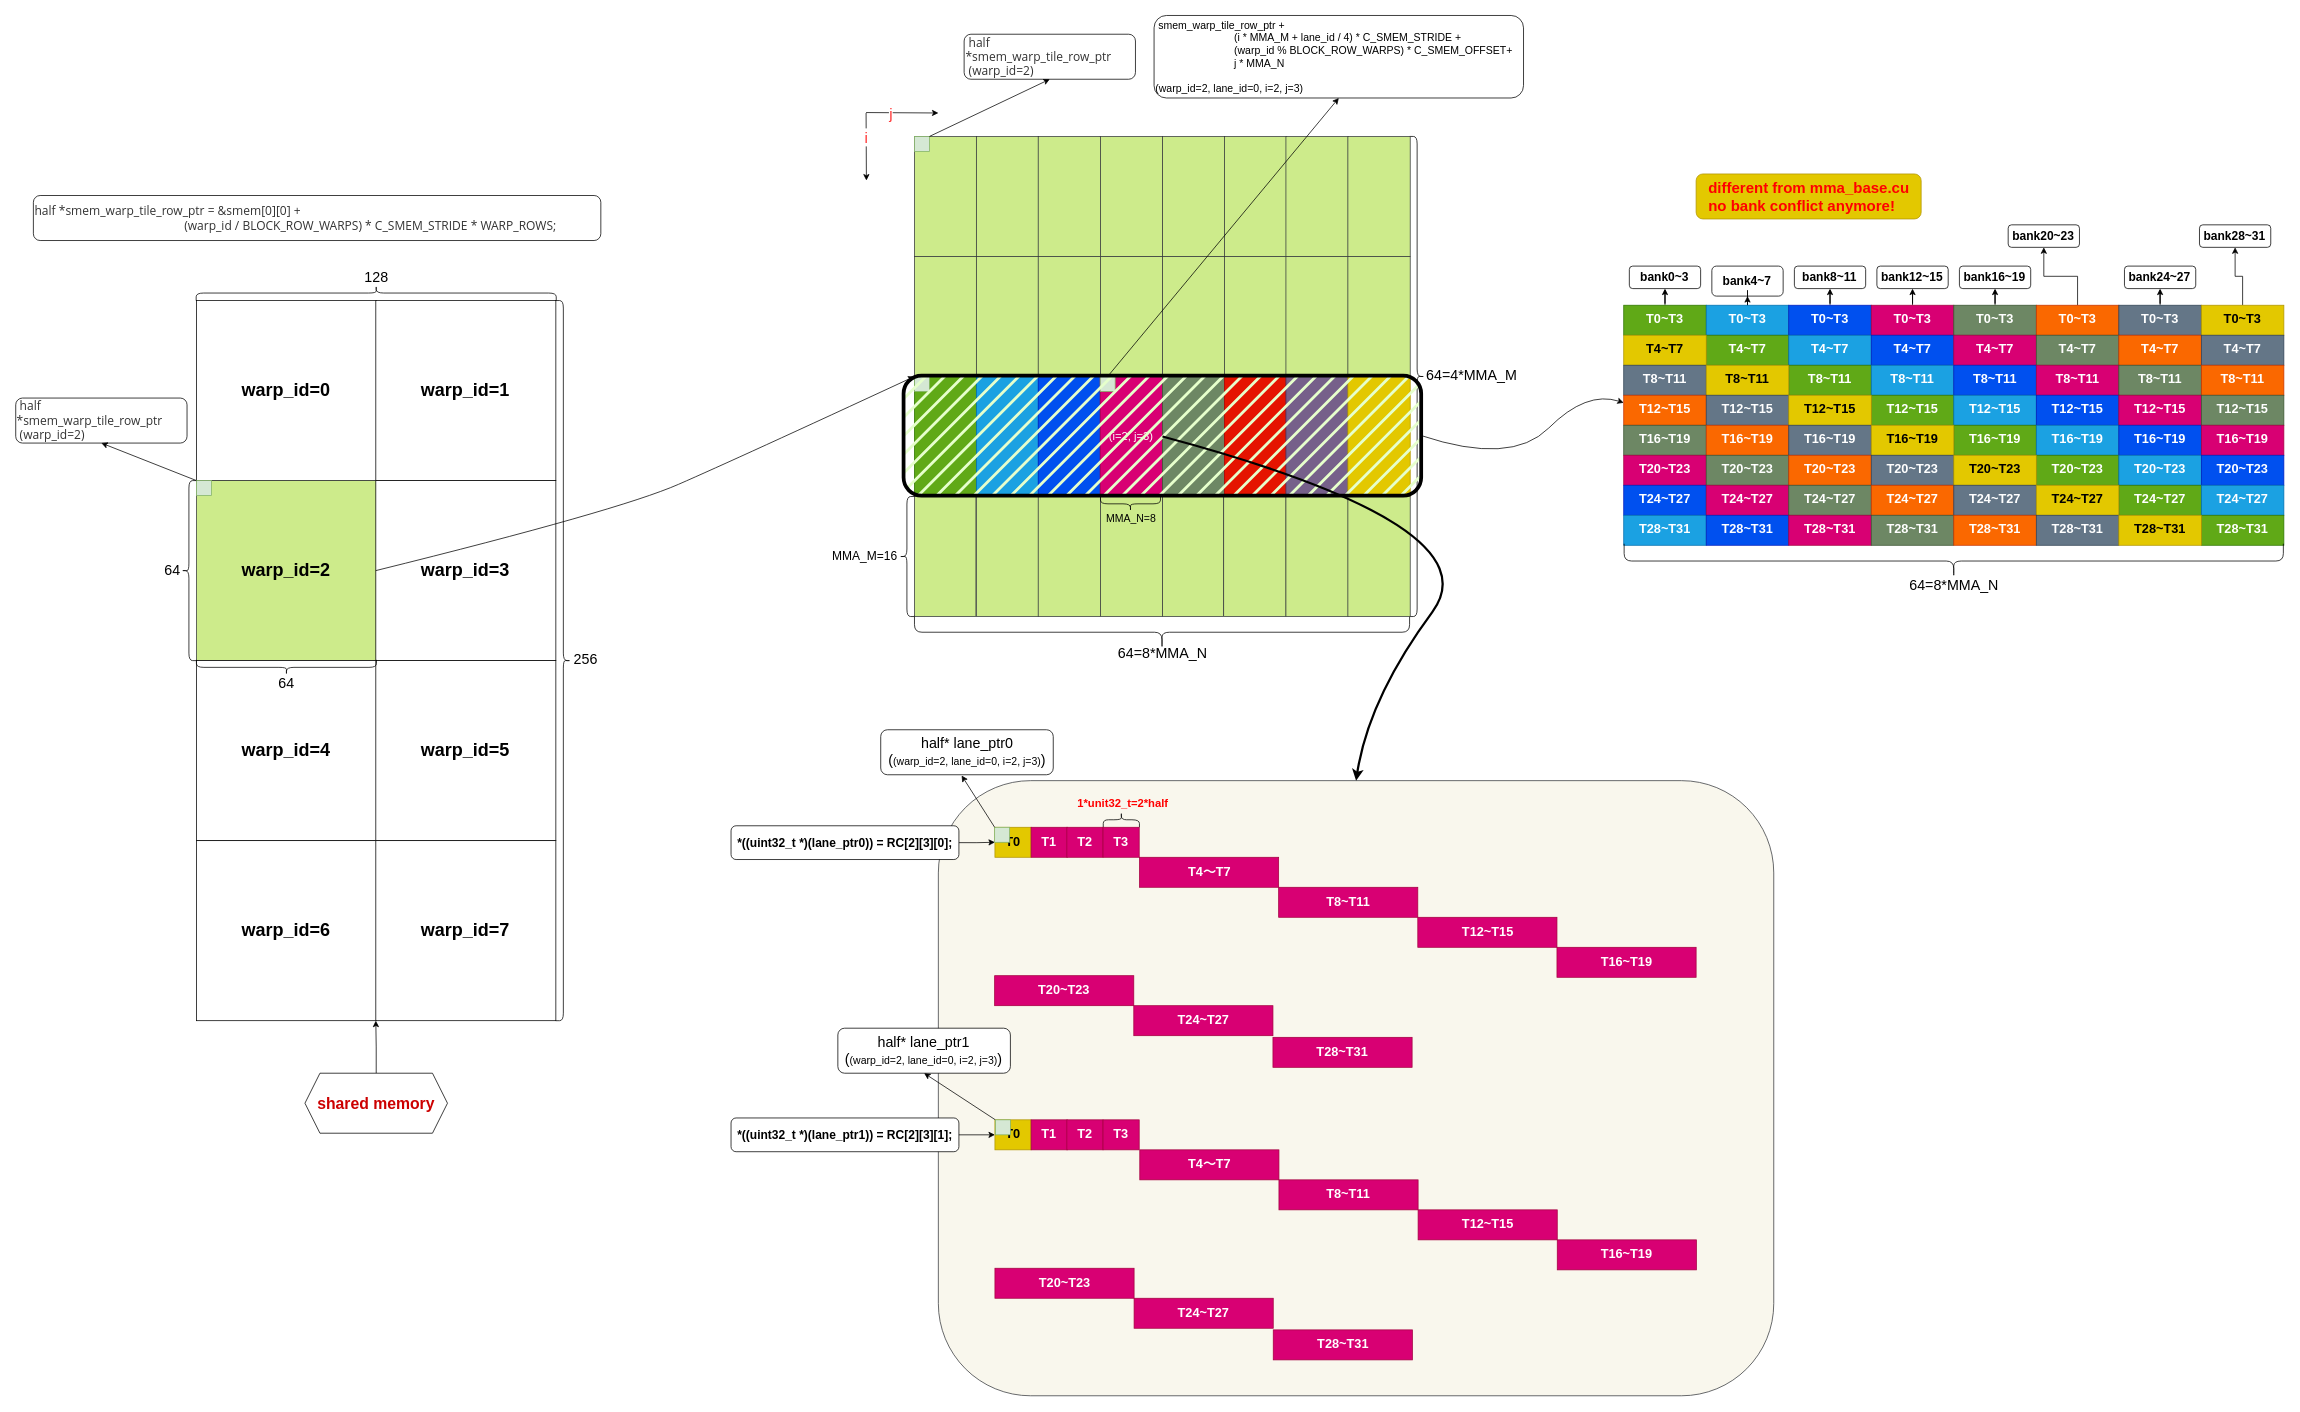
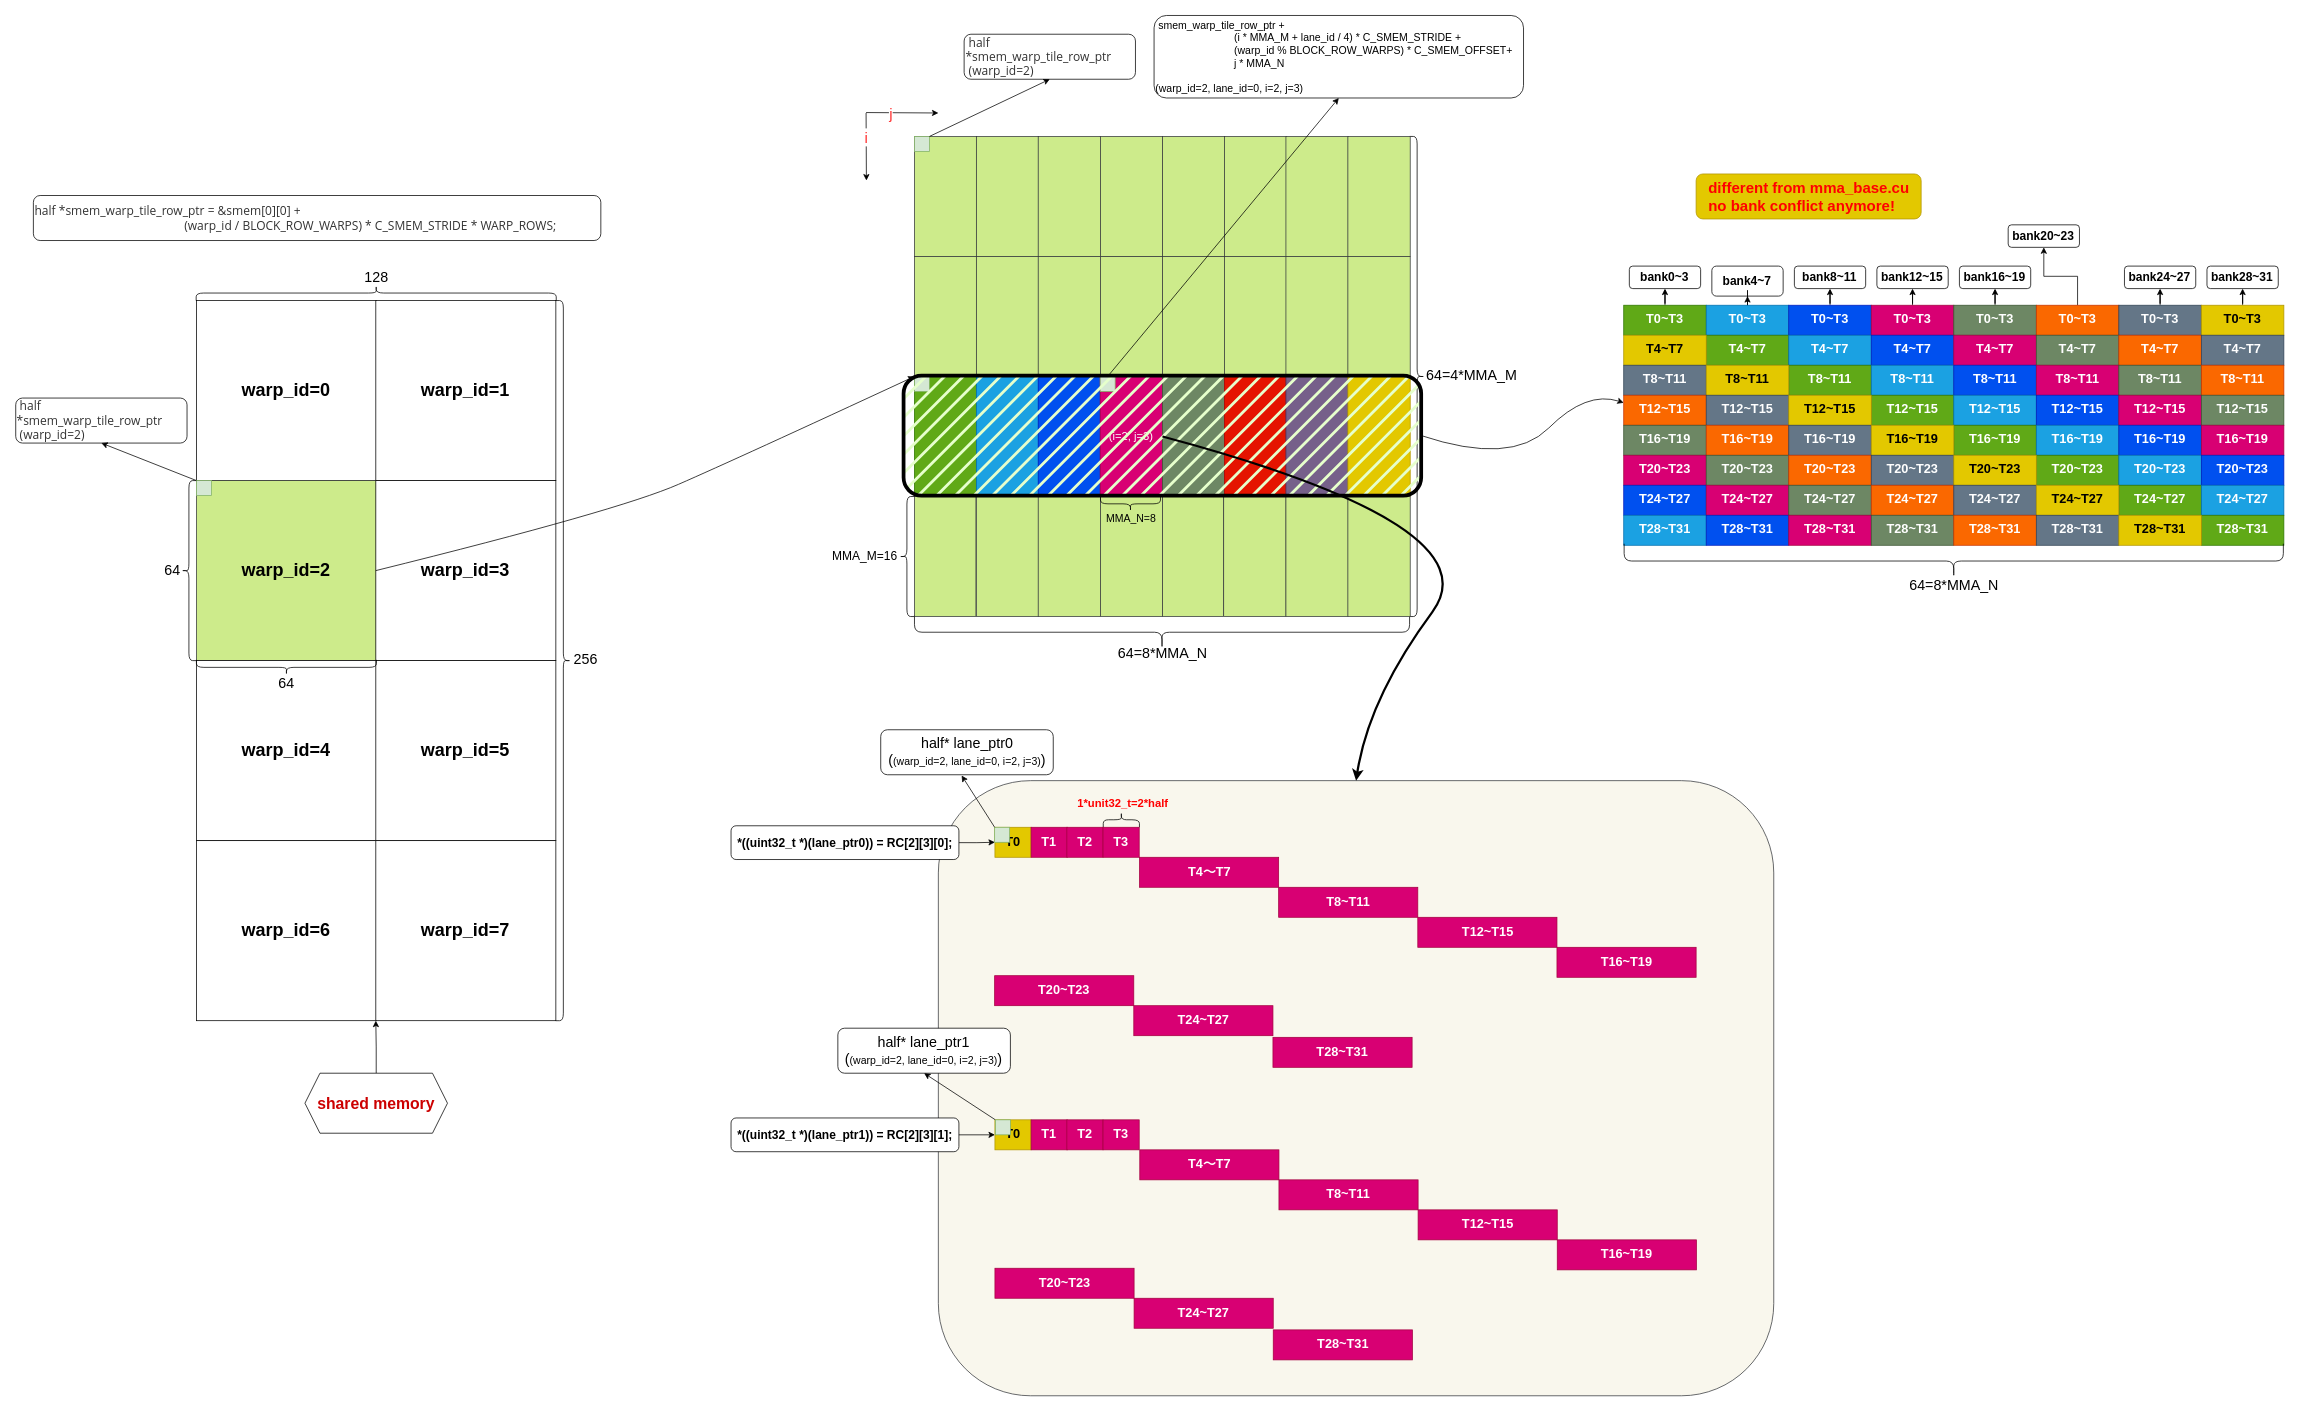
node "bank28~31": moved (2235, 236) -> (2242, 277)
